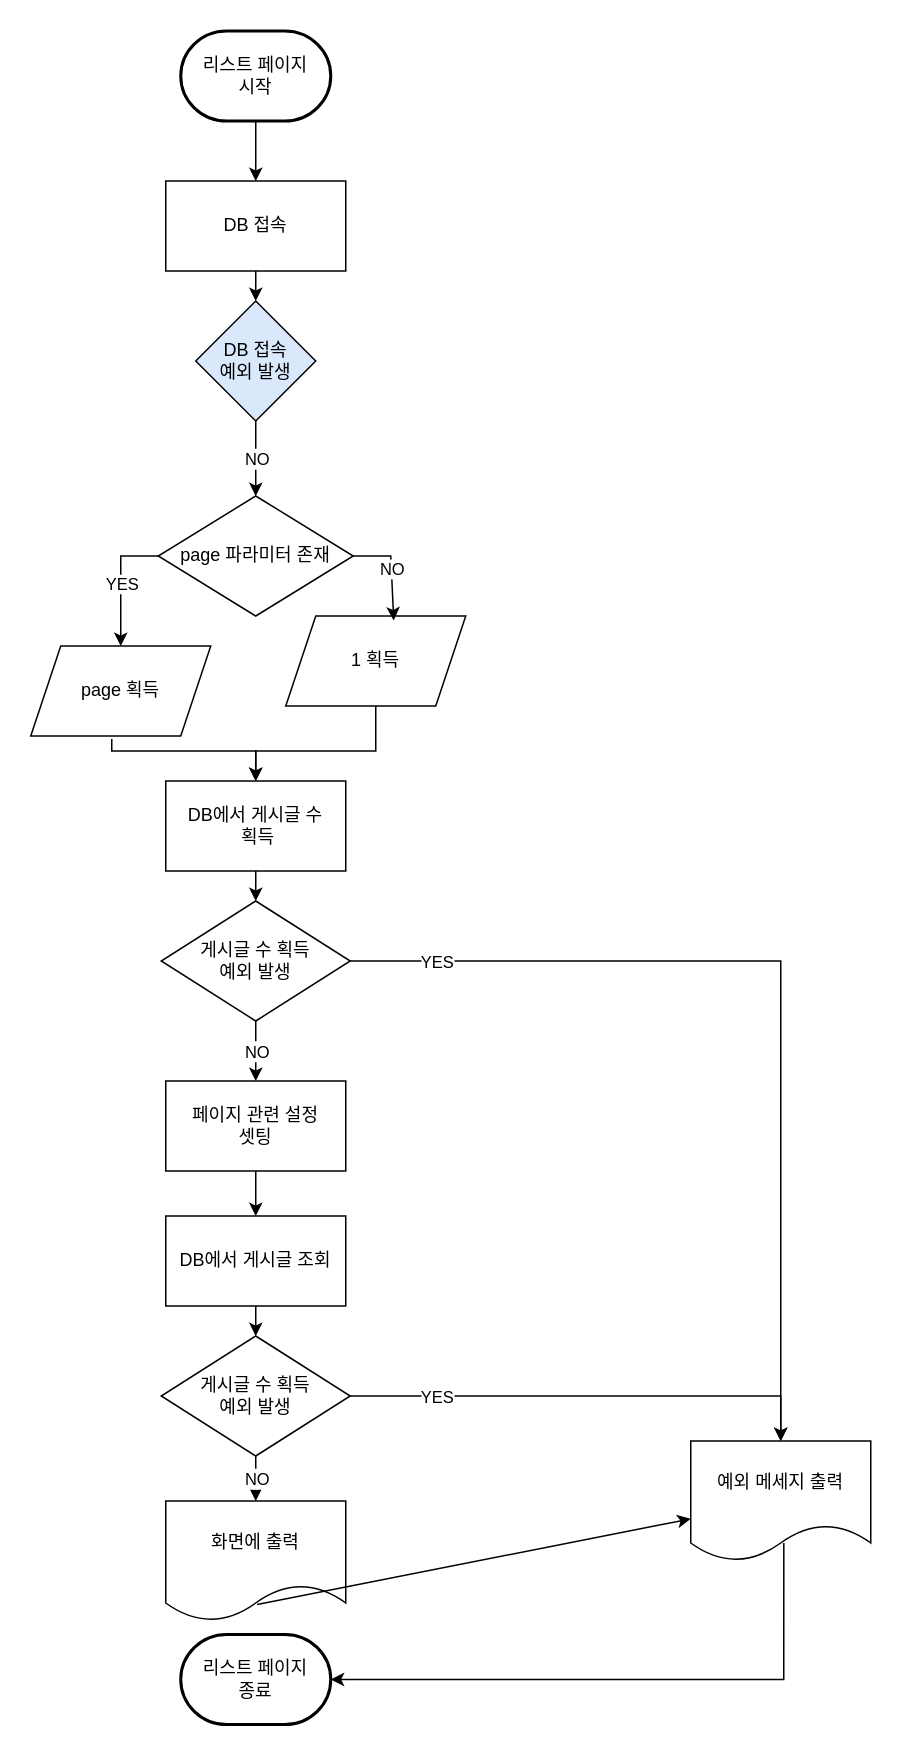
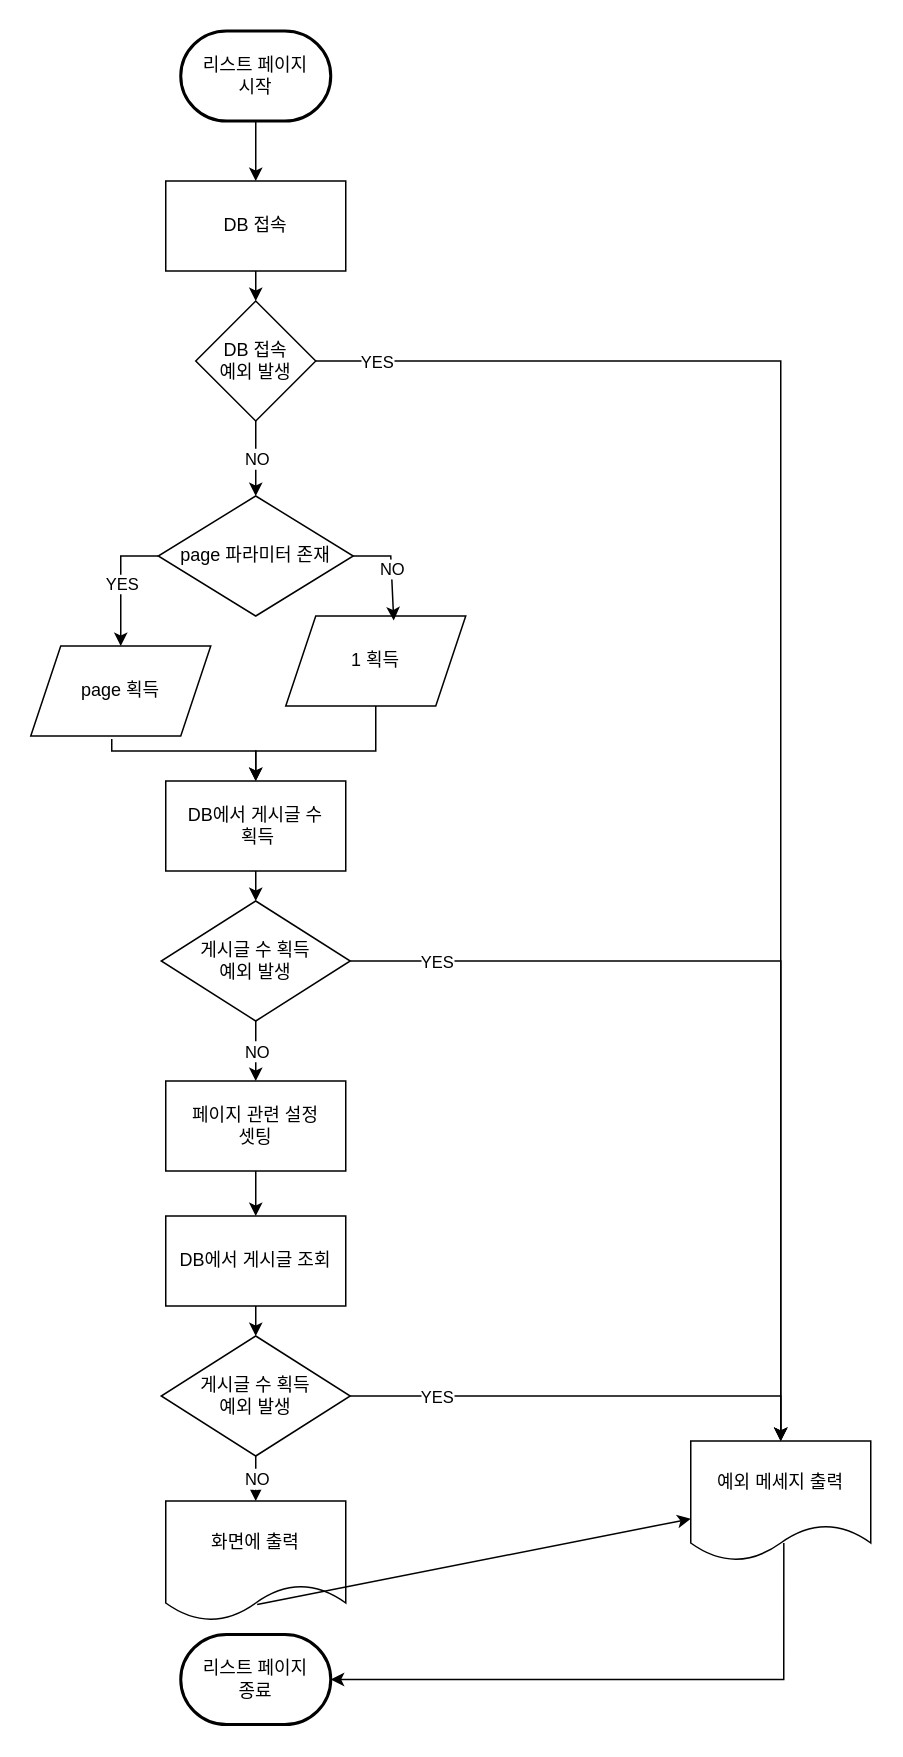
node "DB 접속 예외 발생": fillcolor #dae8fc -> #ffffff
edge "DB 접속 예외 발생" -> "예외 메세지 출력": added, label "YES"
